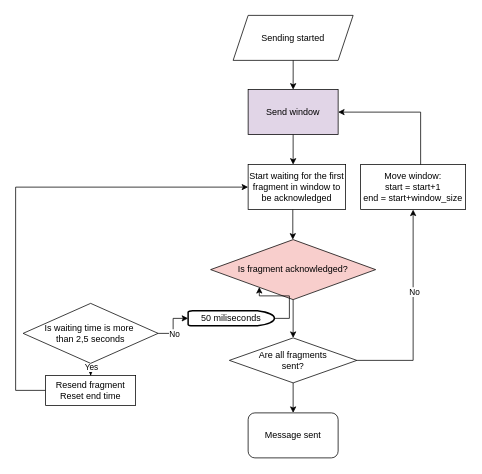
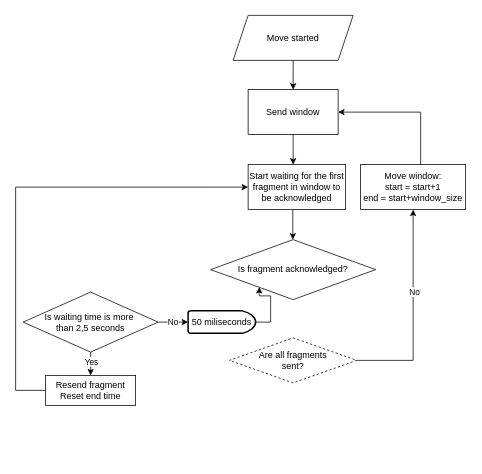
node "Sending started": label "Sending started" -> "Move started"
node "Send window": fillcolor #e1d5e7 -> #ffffff
node "Is fragment acknowledged?": fillcolor #f8cecc -> #ffffff
node "50 miliseconds": size 86x15 -> 68x23
edge "Is fragment acknowledged?" -> "Are all fragments sent?": removed
node "Is waiting time is more than 2,5 seconds": moved (90, 333) -> (90, 322)
node "Are all fragments sent?": style solid -> dashed
edge "Are all fragments sent?" -> "Message sent": removed
node "Message sent": removed
